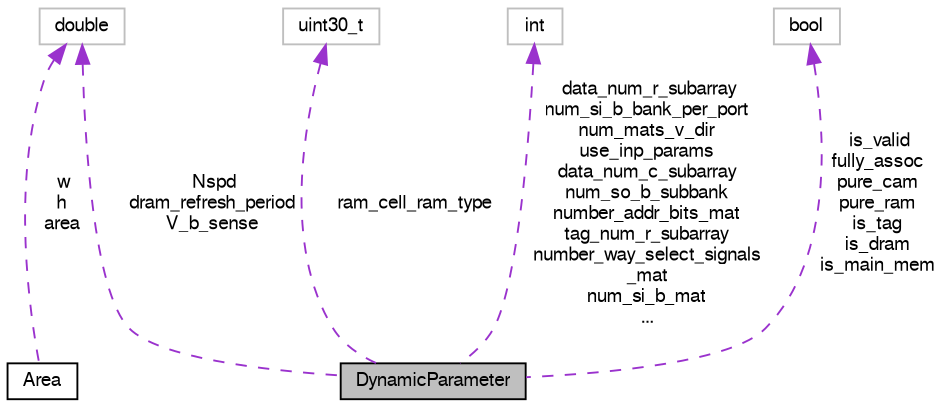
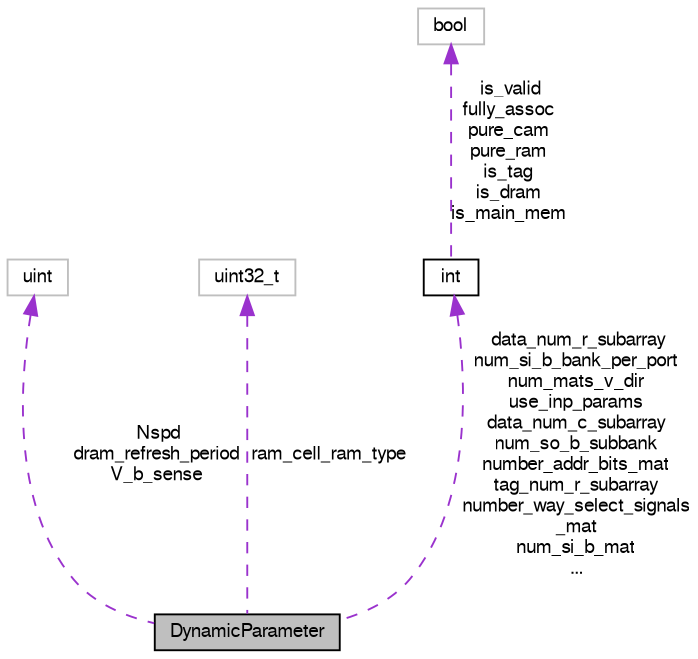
node "double": label "double" -> "uint"
node "uint30_t": label "uint30_t" -> "uint32_t"
node "int": color grey75 -> black
edge "DynamicParameter" -> "bool": now "int" -> "bool"
node "Area": removed
